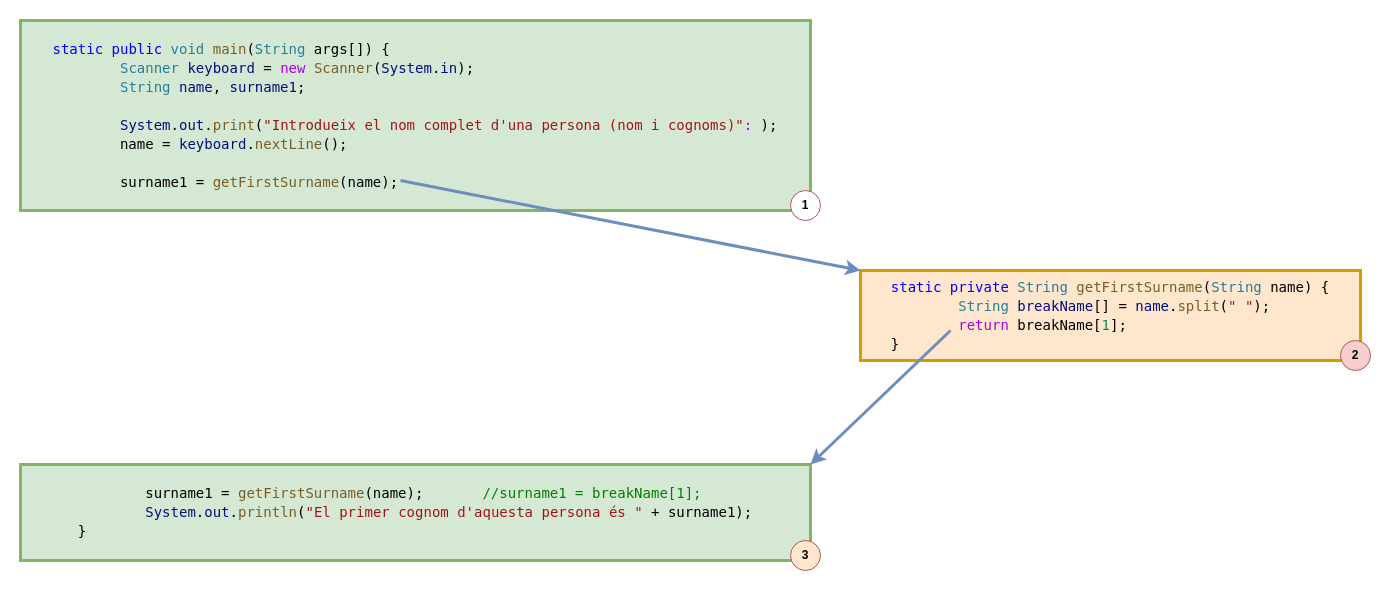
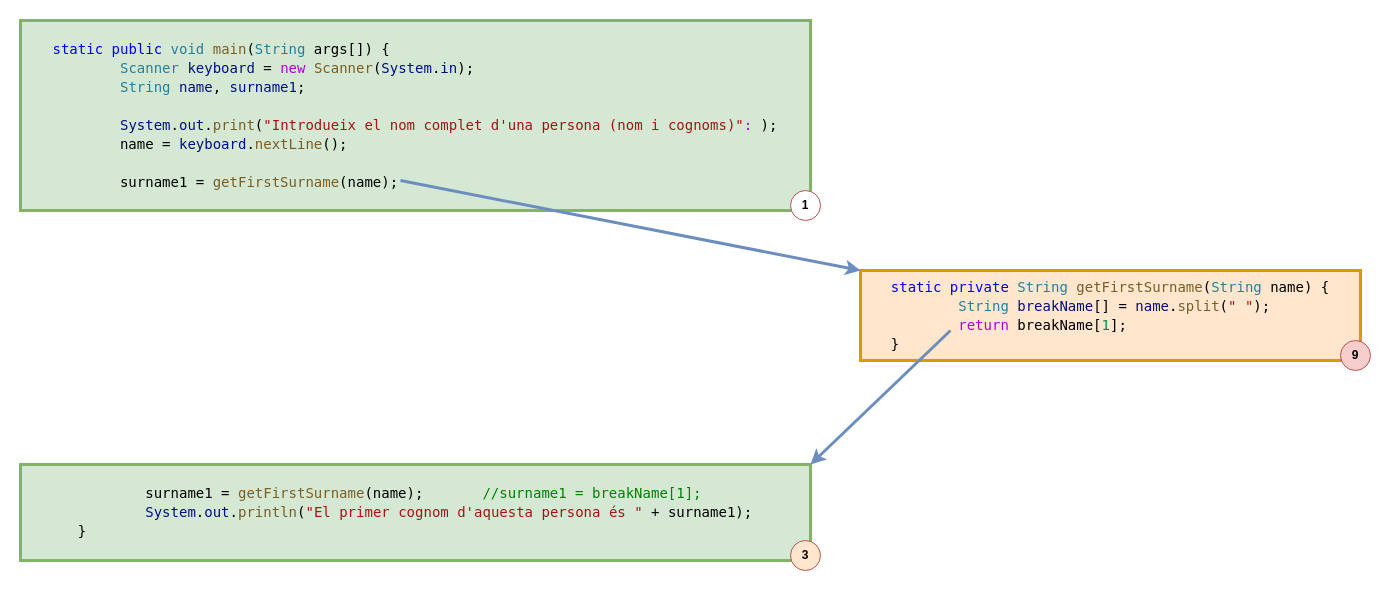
node "2": label "2" -> "9"
